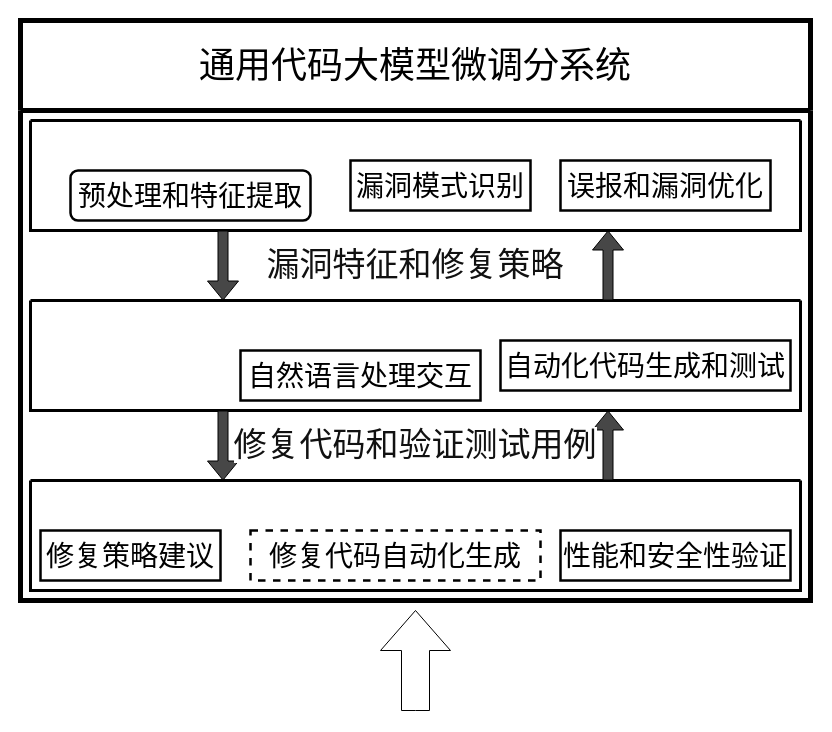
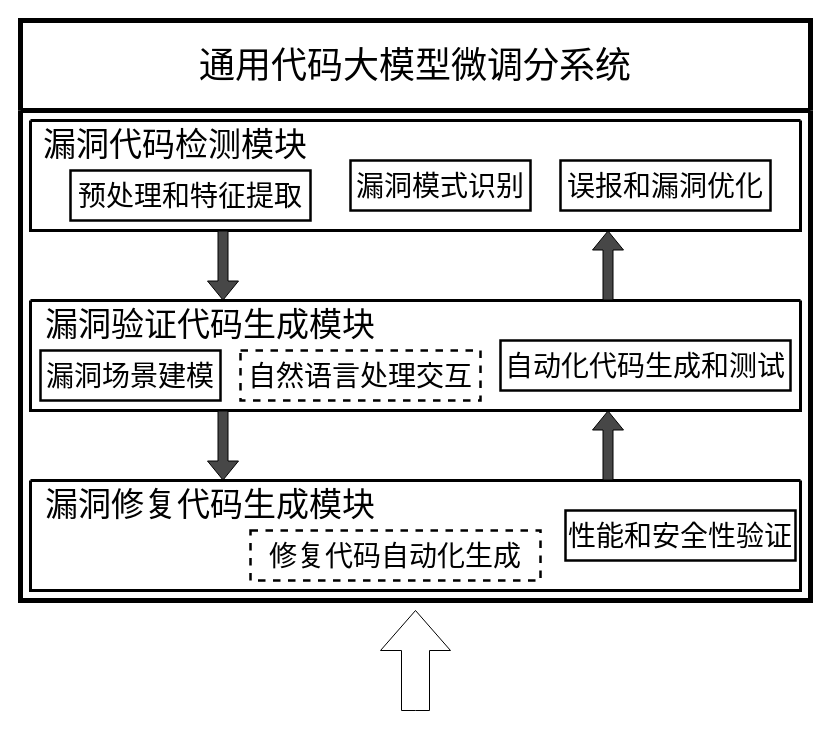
node "漏洞代码检测模块": added
node "预处理和特征提取": shape rounded rectangle -> rectangle
node "漏洞特征和修复策略": removed
node "漏洞验证代码生成模块": added
node "漏洞场景建模": added
node "自然语言处理交互": style solid -> dashed
node "修复代码和验证测试用例": removed
node "漏洞修复代码生成模块": added
node "修复策略建议": removed
node "性能和安全性验证": moved (676, 556) -> (681, 536)
